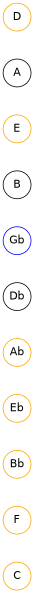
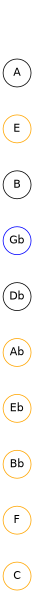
node "D": removed
